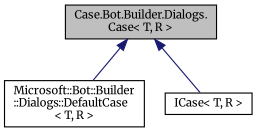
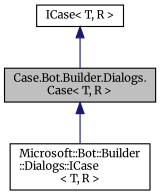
edge "ICase< T, R >" -> "Case.Bot.Builder.Dialogs. Case< T, R >": reversed
node "Microsoft::Bot::Builder ::Dialogs::DefaultCase < T, R >": label "Microsoft::Bot::Builder ::Dialogs::DefaultCase < T, R >" -> "Microsoft::Bot::Builder ::Dialogs::ICase < T, R >"
